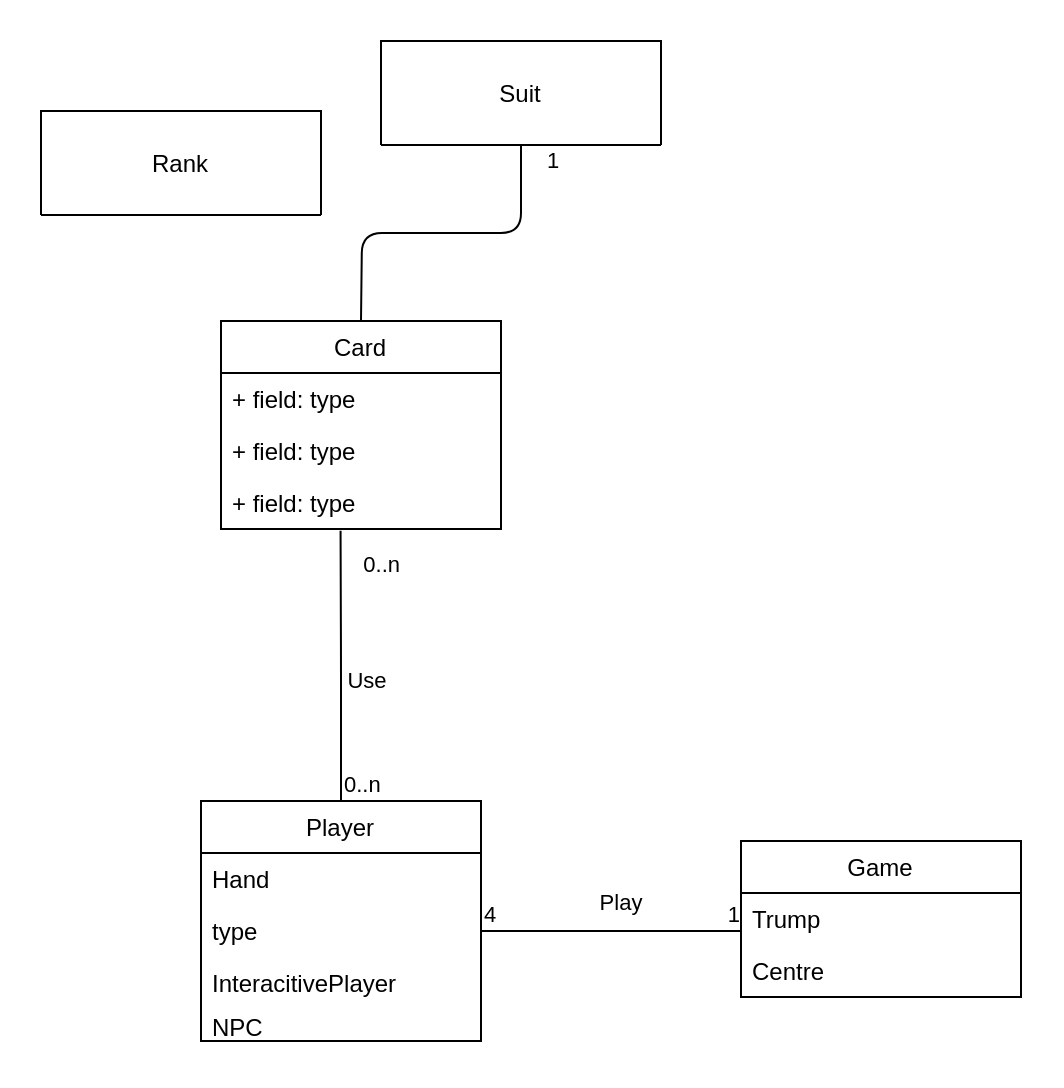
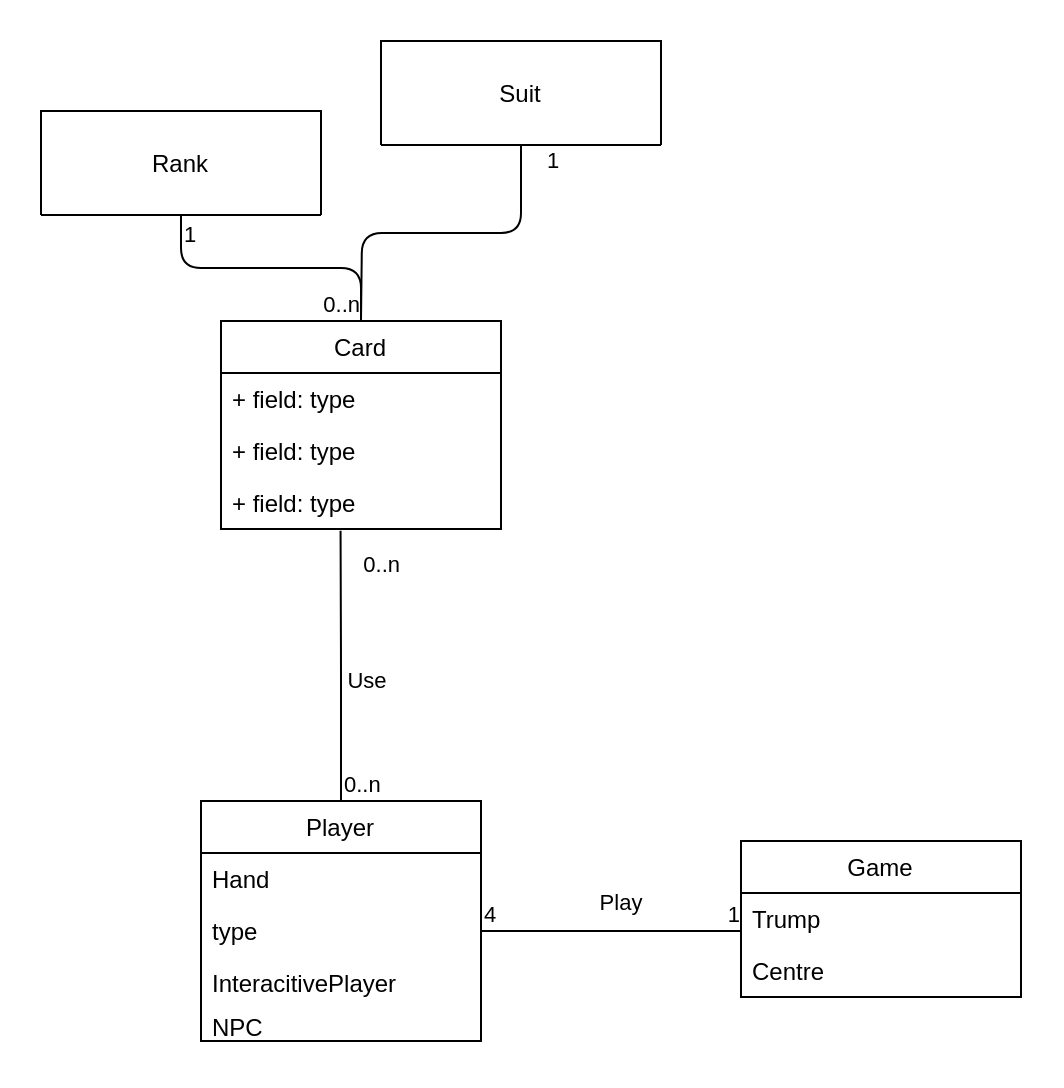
edge "Rank" -- "Card": added, labels "1", "0..n"
